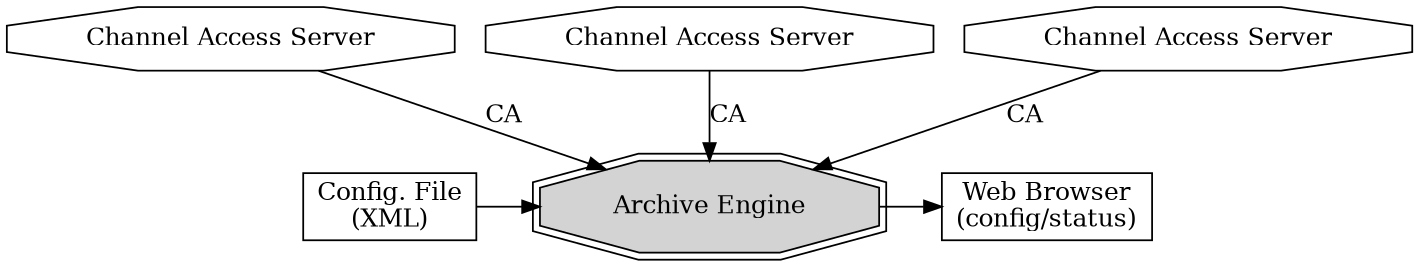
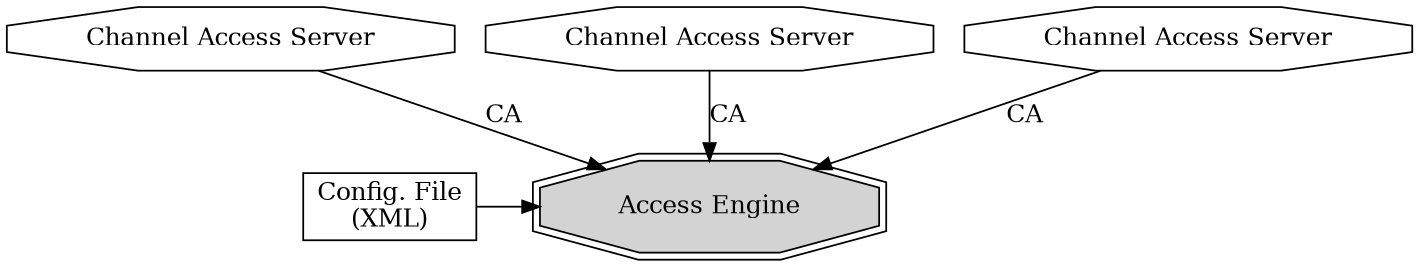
node "Archive Engine": label "Archive Engine" -> "Access Engine"
node "Web Browser (config/status)": removed
